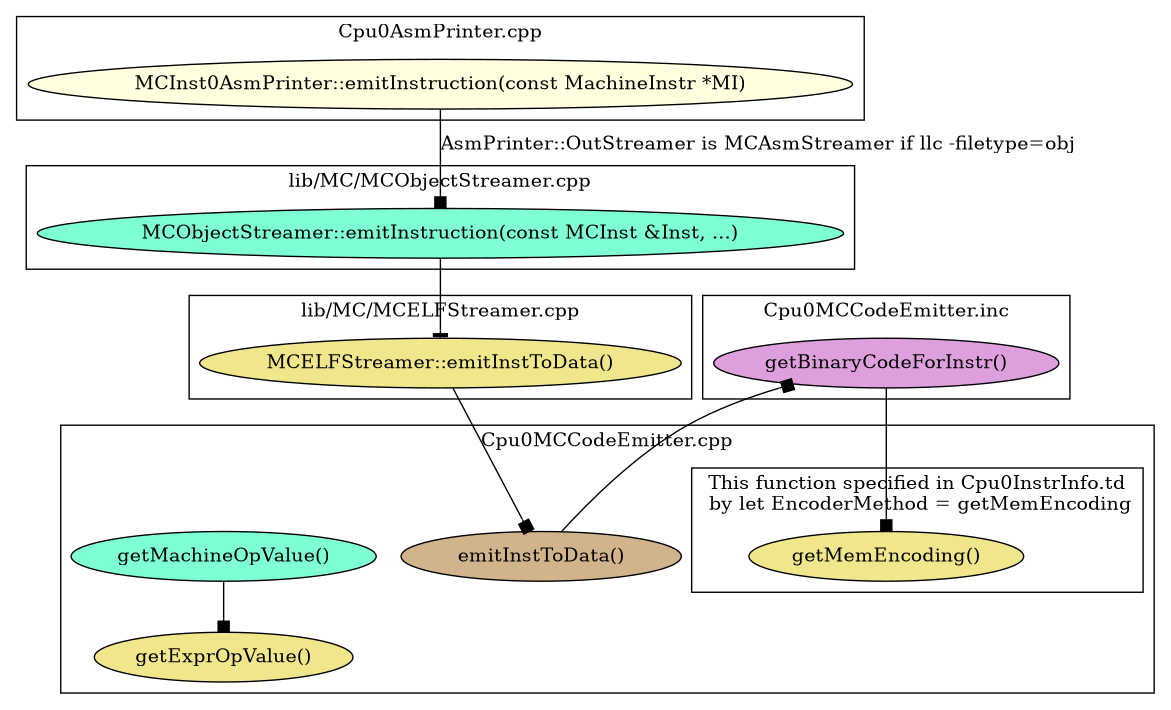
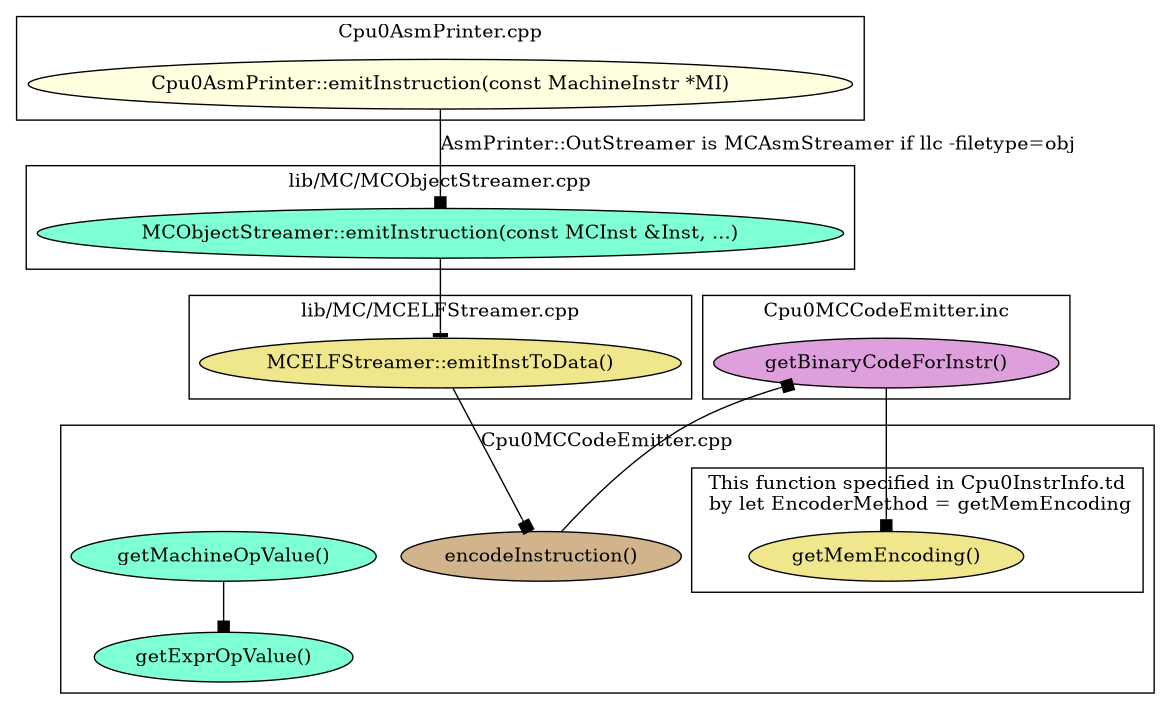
node "MCInst0AsmPrinter::emitInstruction(const MachineInstr *MI)": label "MCInst0AsmPrinter::emitInstruction(const MachineInstr *MI)" -> "Cpu0AsmPrinter::emitInstruction(const MachineInstr *MI)"
node "emitInstToData()": label "emitInstToData()" -> "encodeInstruction()"
node "getExprOpValue()": fillcolor khaki -> aquamarine
